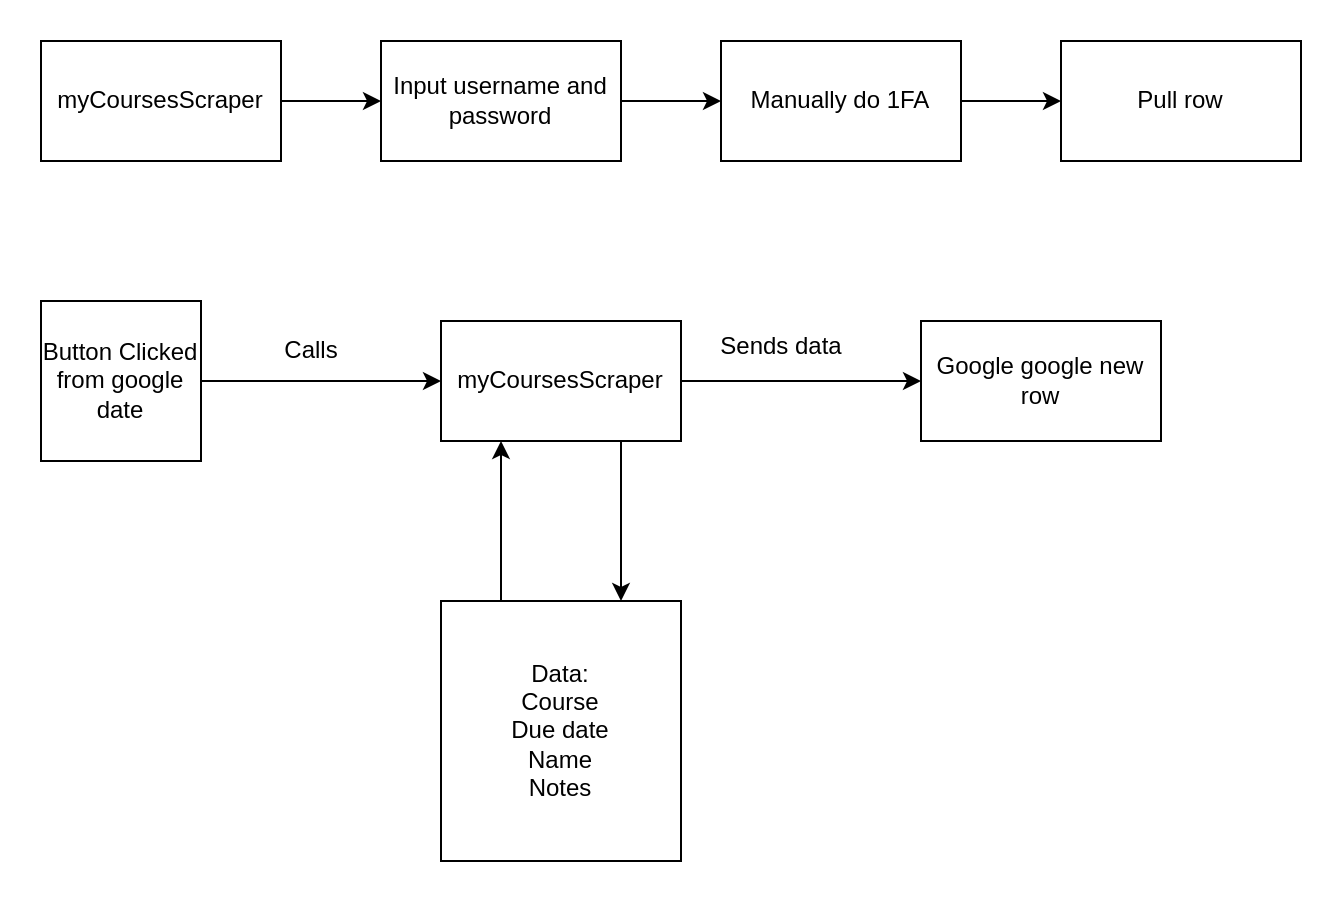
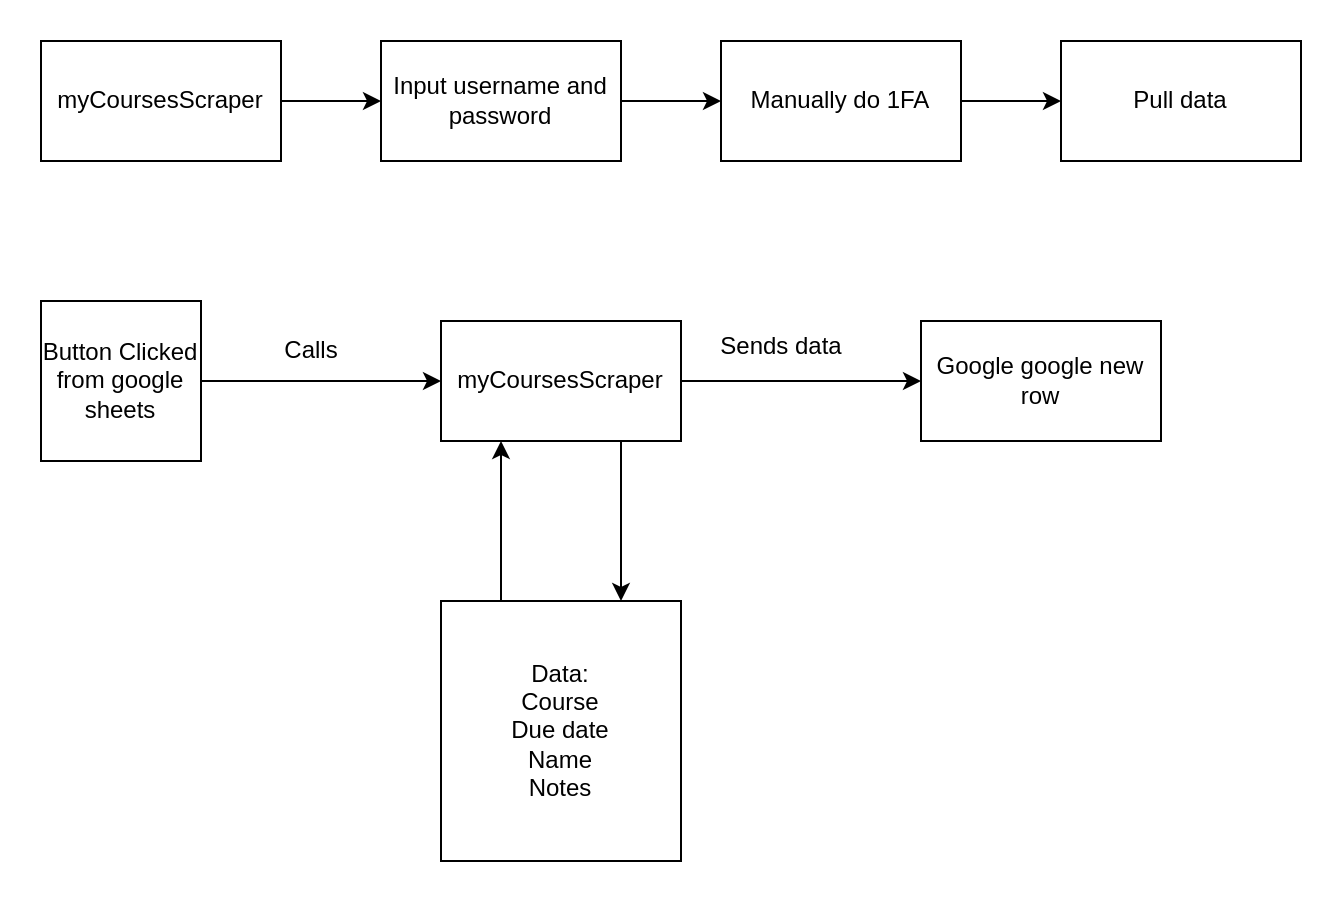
node "Pull row": label "Pull row" -> "Pull data"
node "Button Clicked from google date": label "Button Clicked from google date" -> "Button Clicked from google sheets"
